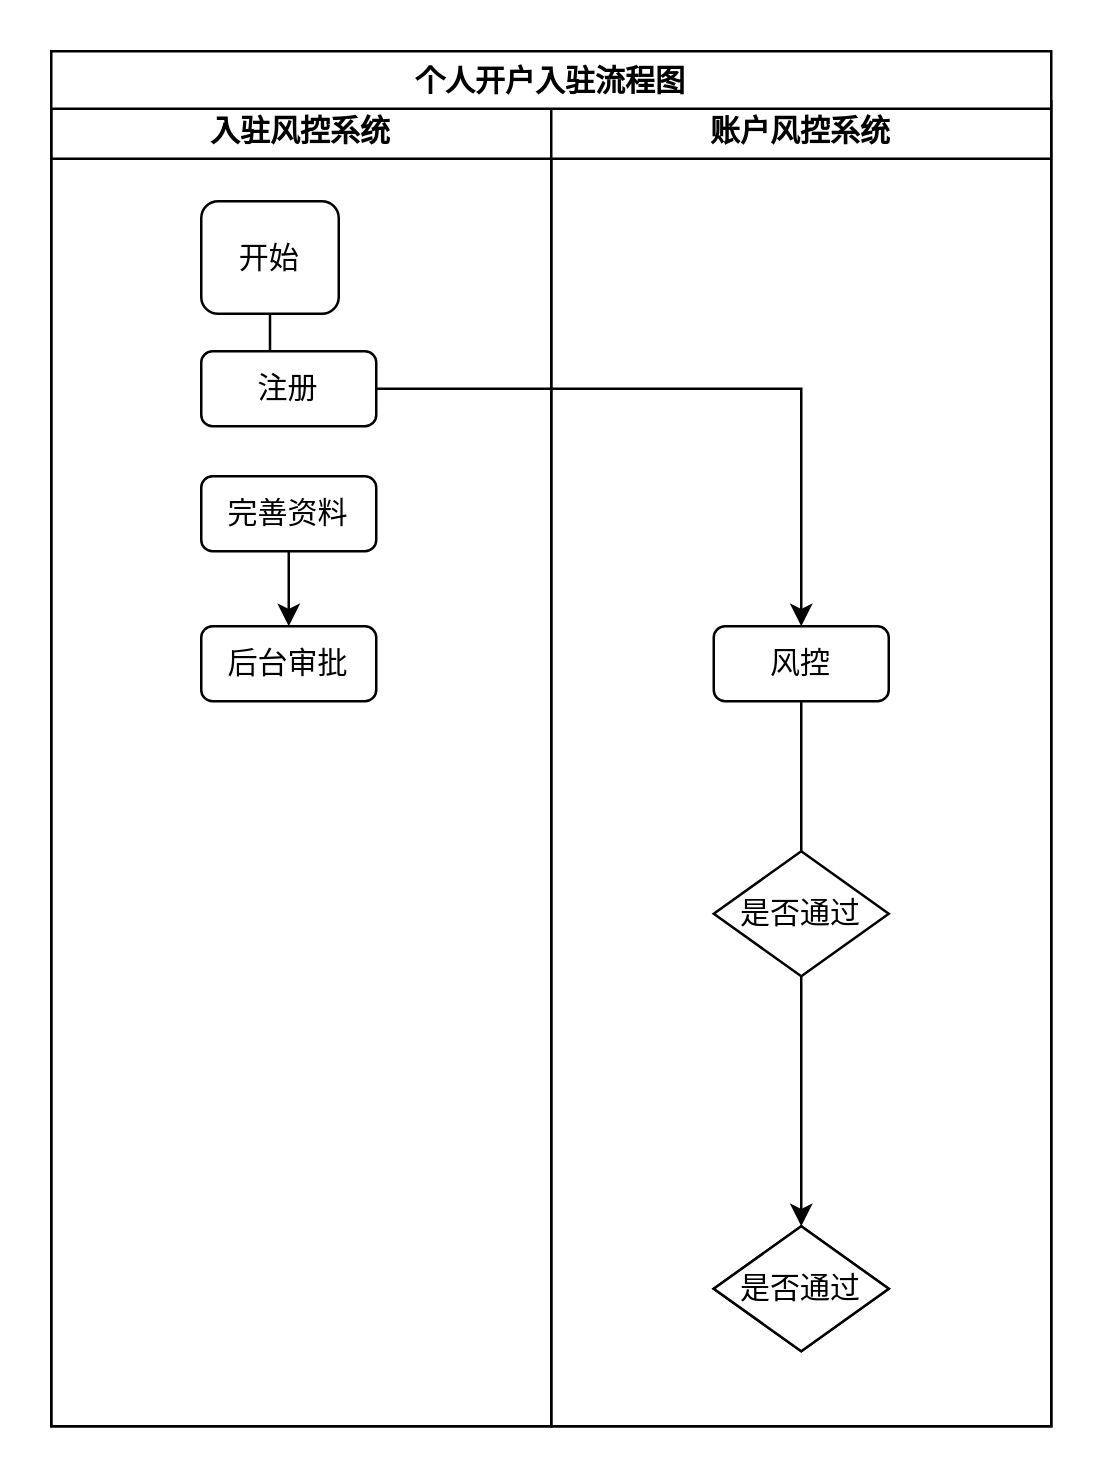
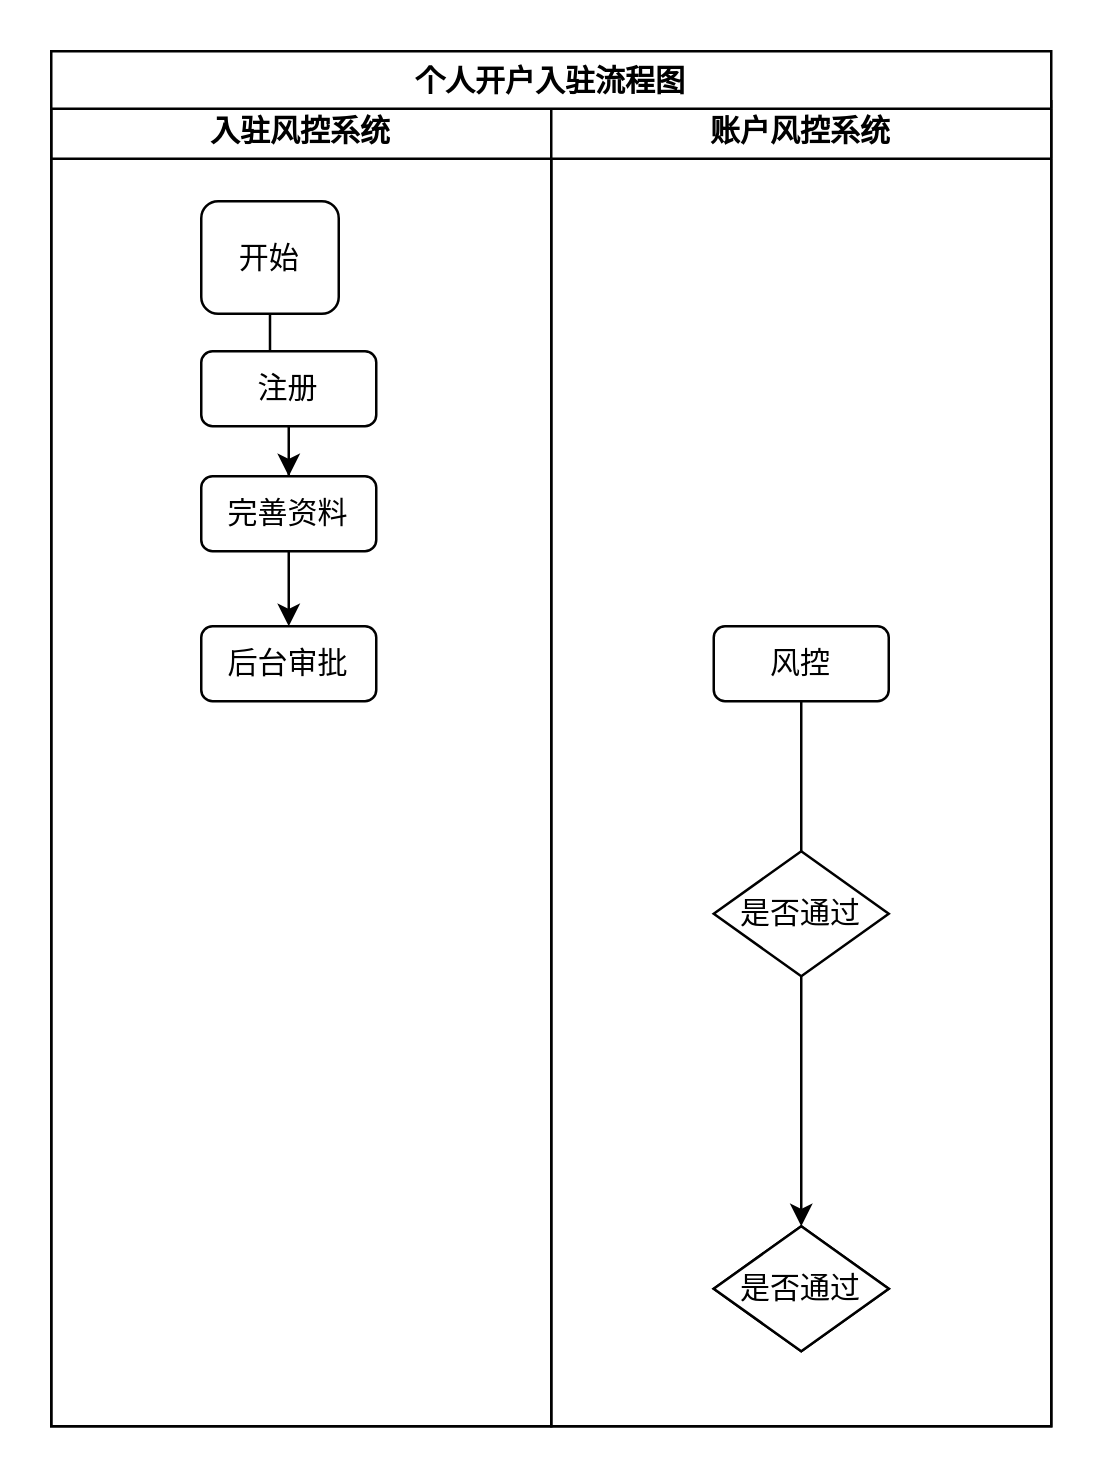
edge "注册" -> "风控": now "注册" -> "完善资料"
